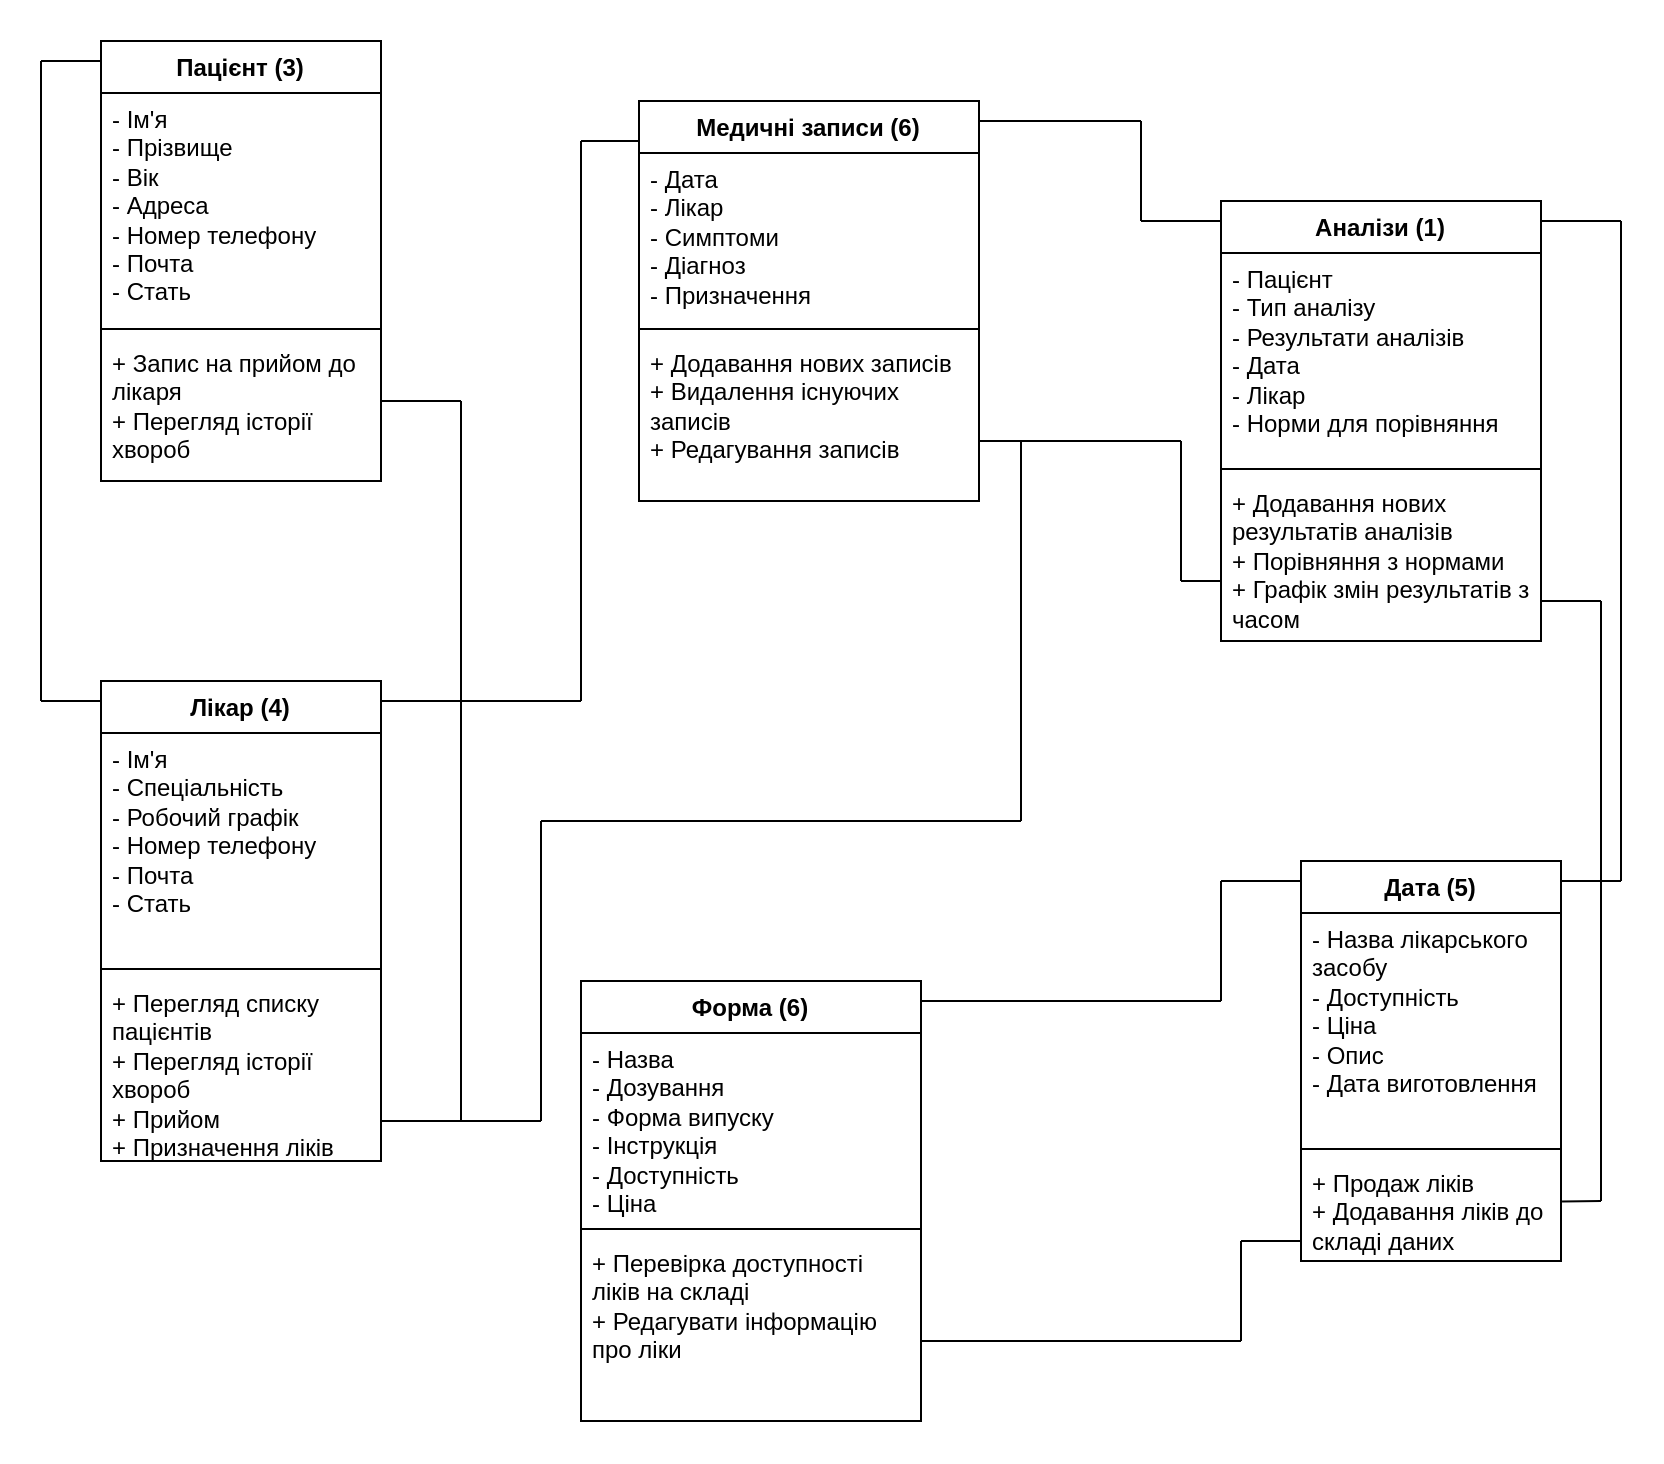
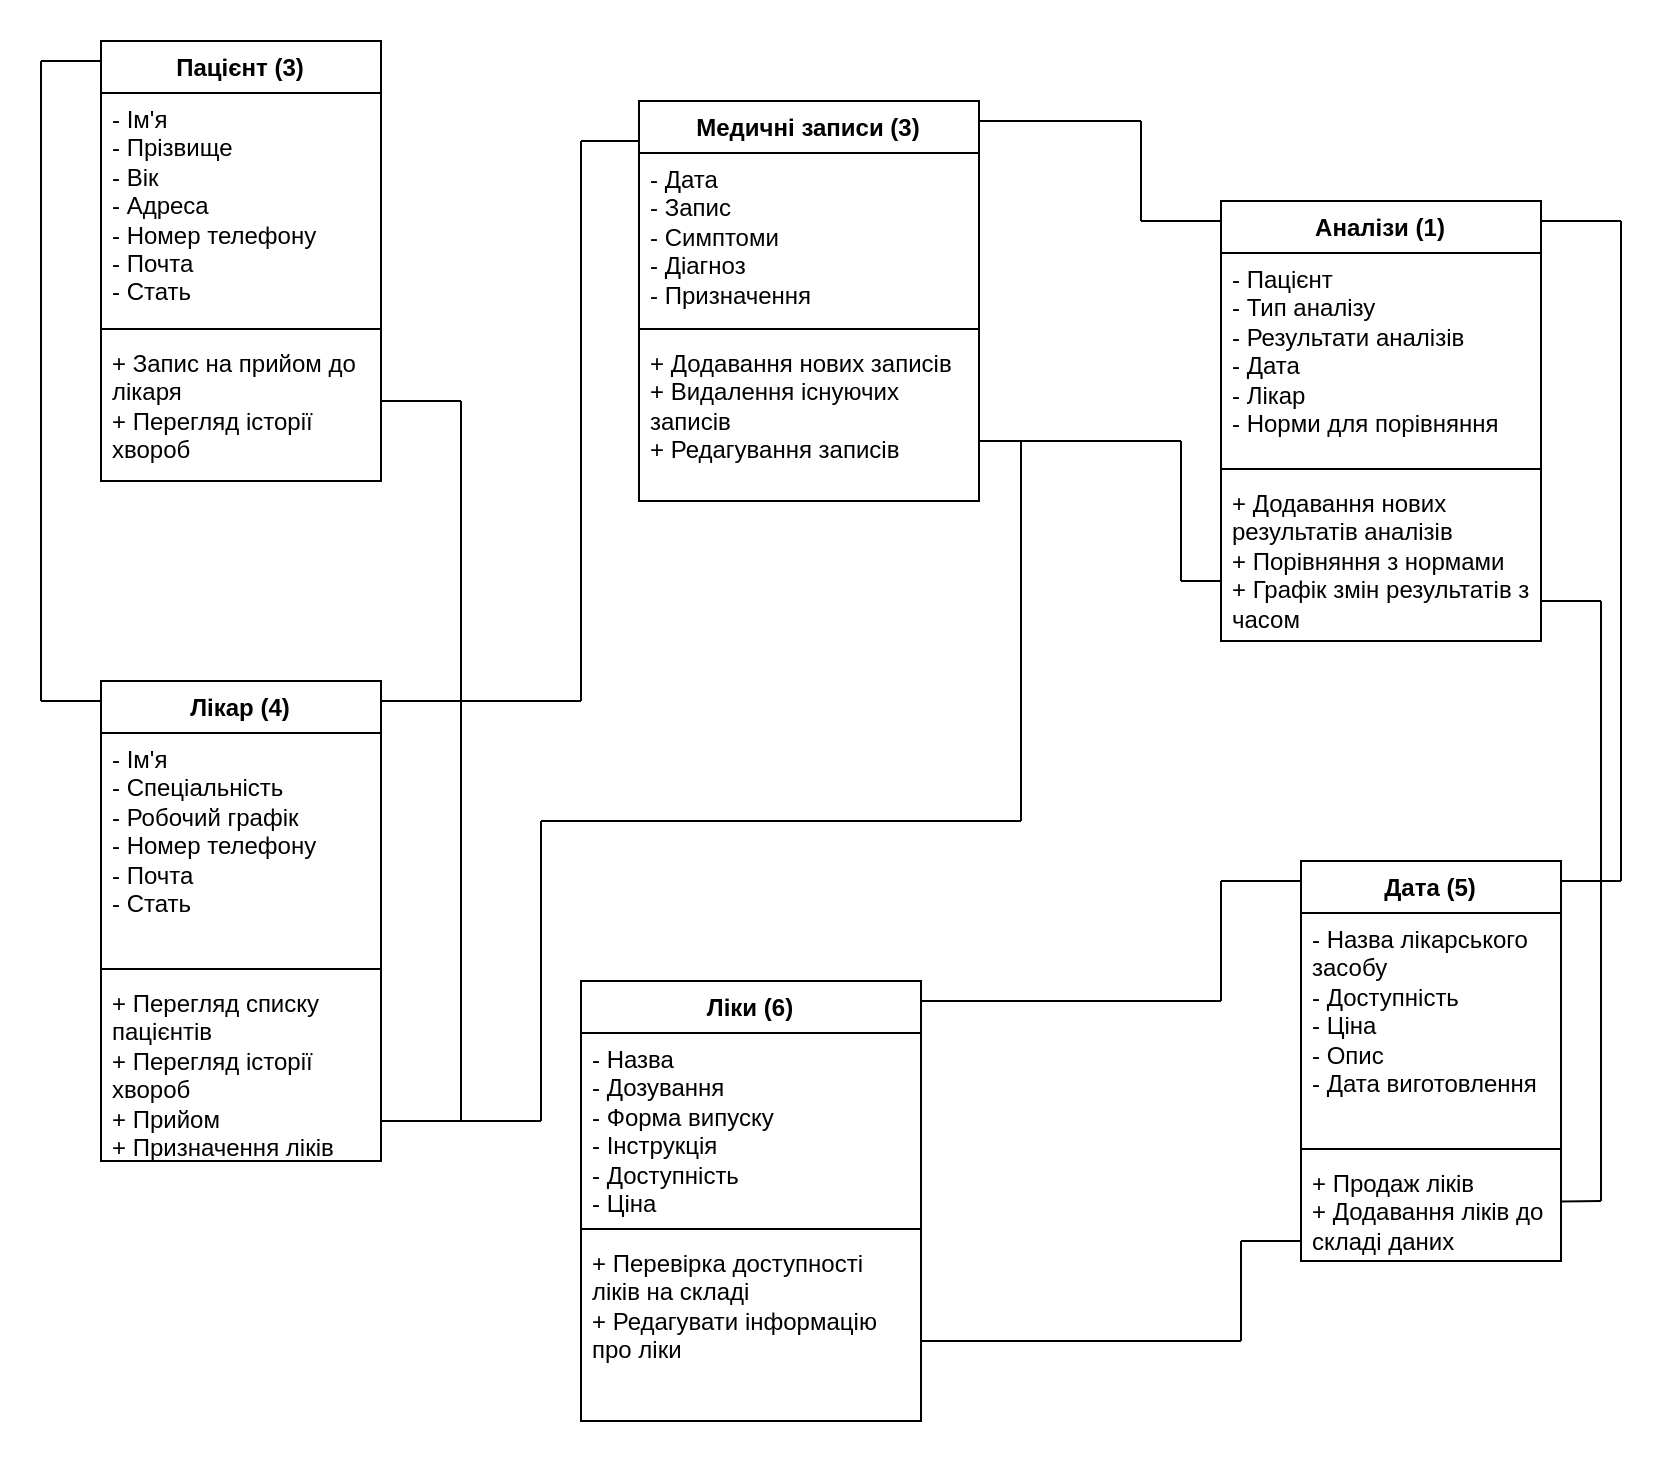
node "Медичні записи (6)": label "Медичні записи (6)" -> "Медичні записи (3)"
node "- Дата - Лікар - Симптоми - Діагноз - Призначення": label "- Дата - Лікар - Симптоми - Діагноз - Призначення" -> "- Дата - Запис - Симптоми - Діагноз - Призначення"
node "Форма (6)": label "Форма (6)" -> "Ліки (6)"
